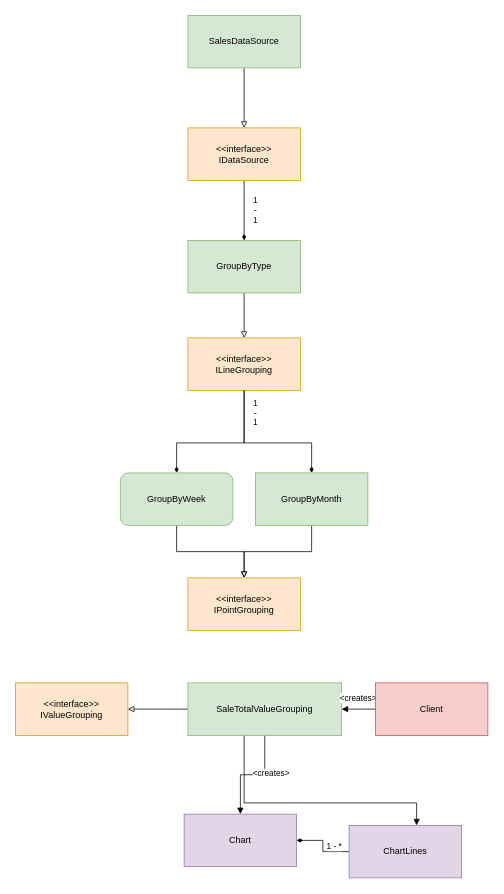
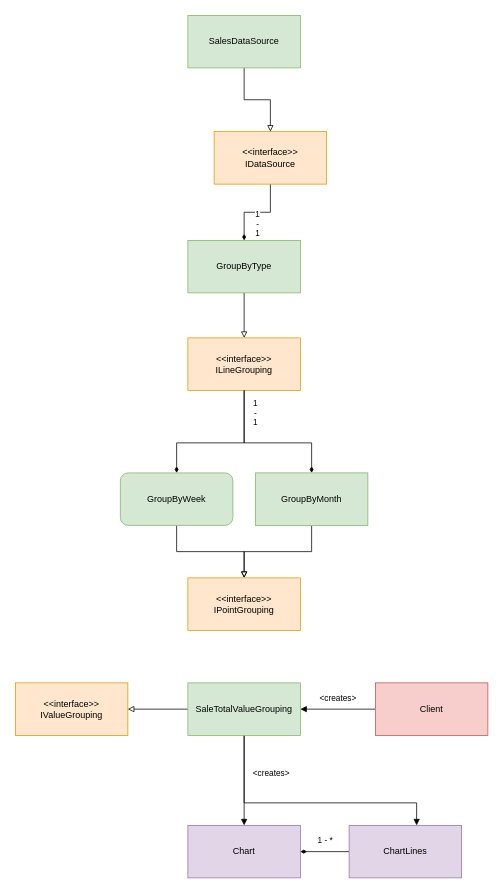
node "<<interface>> IDataSource": moved (244, 154) -> (270, 158)
node "SaleTotalValueGrouping": size 154x53 -> 113x53
node "Chart": moved (240, 840) -> (244, 852)
